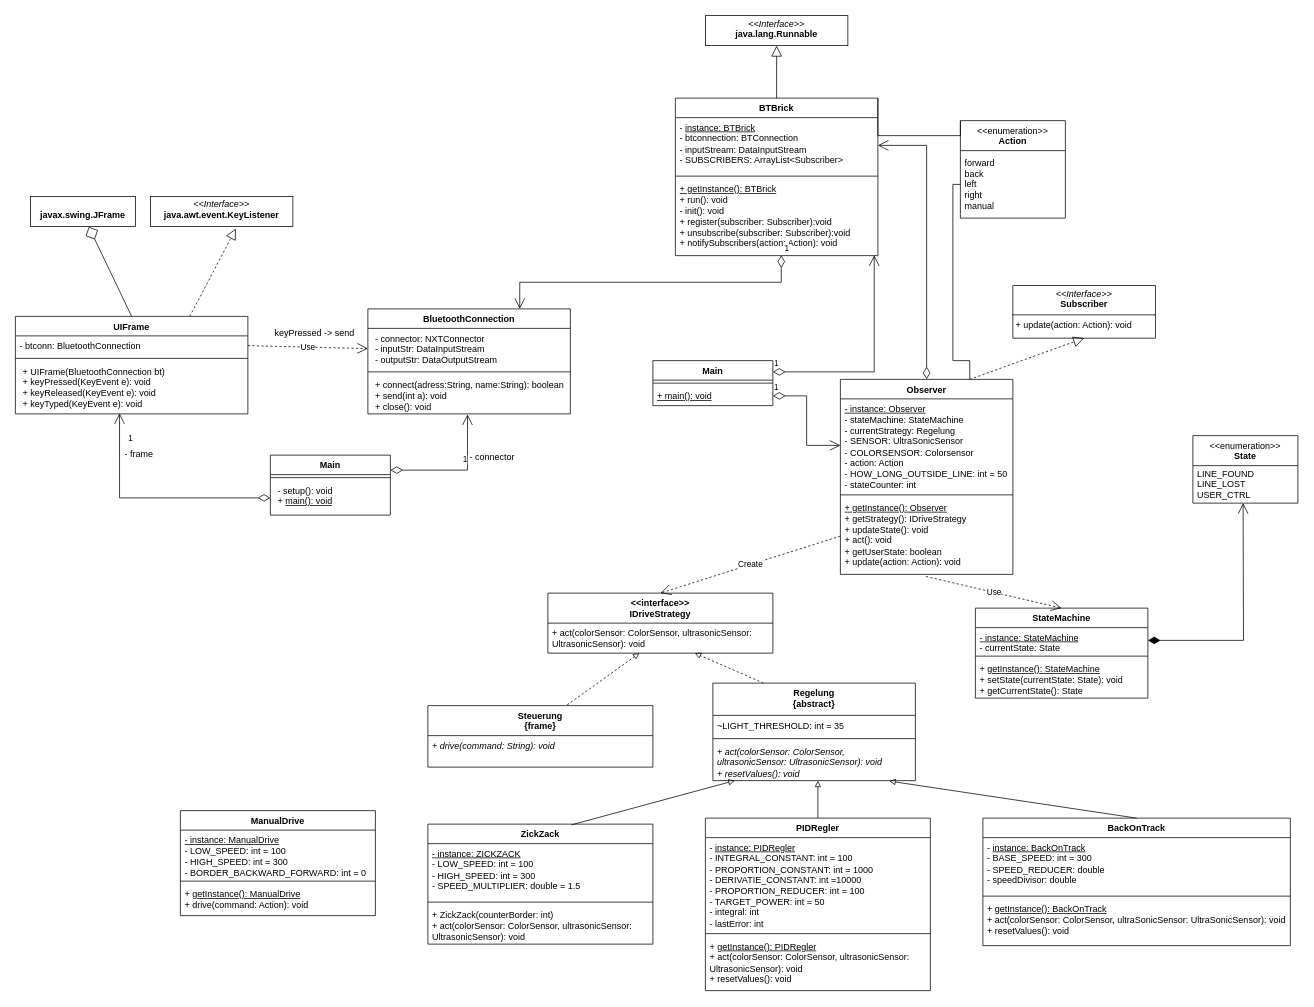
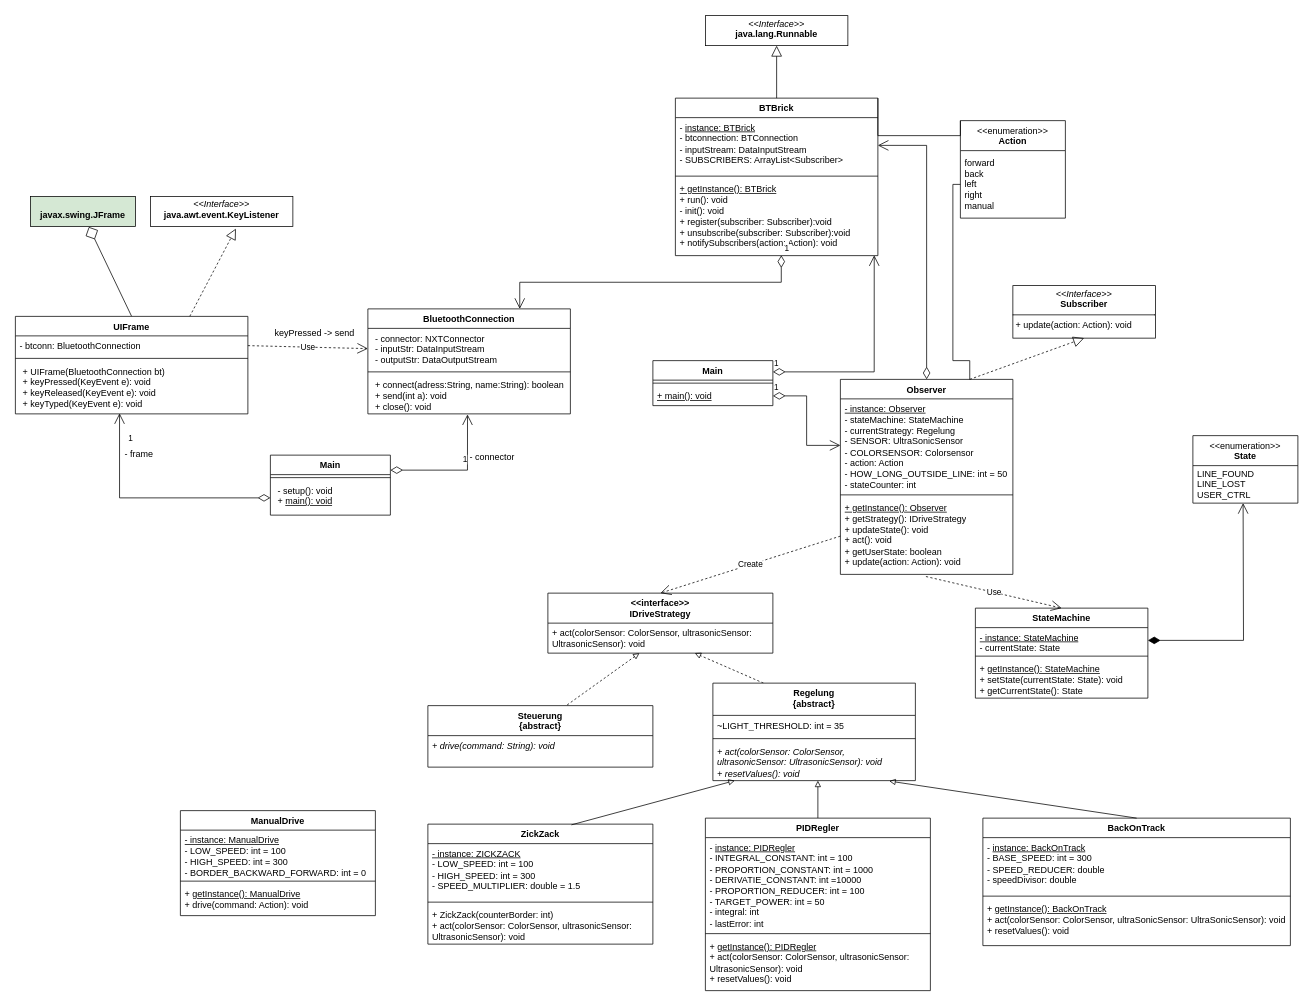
node "javax.swing.JFrame": fillcolor #ffffff -> #d5e8d4
node "Steuerung {frame}": label "Steuerung {frame}" -> "Steuerung {abstract}"
